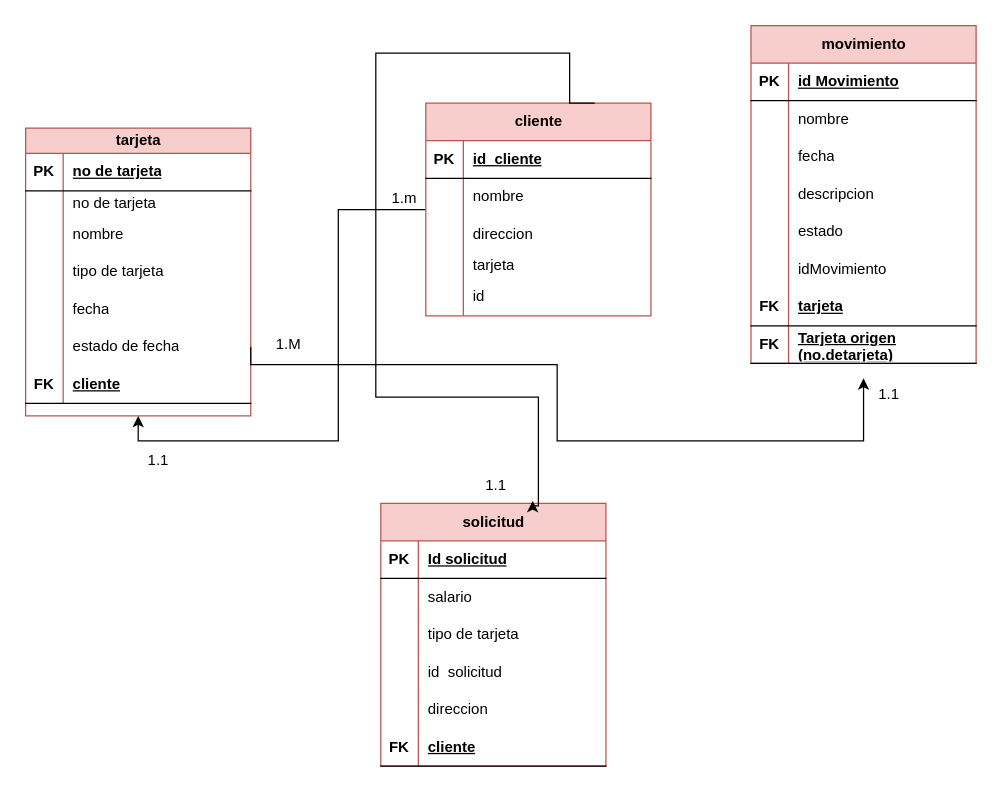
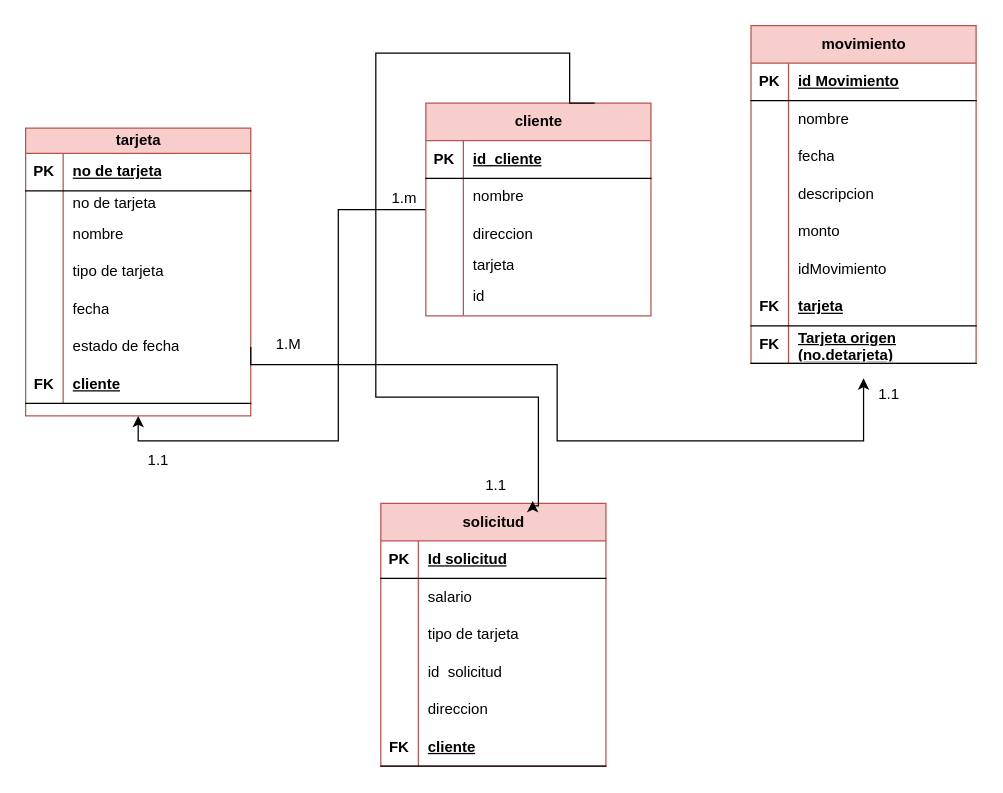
node "estado": label "estado" -> "monto"
